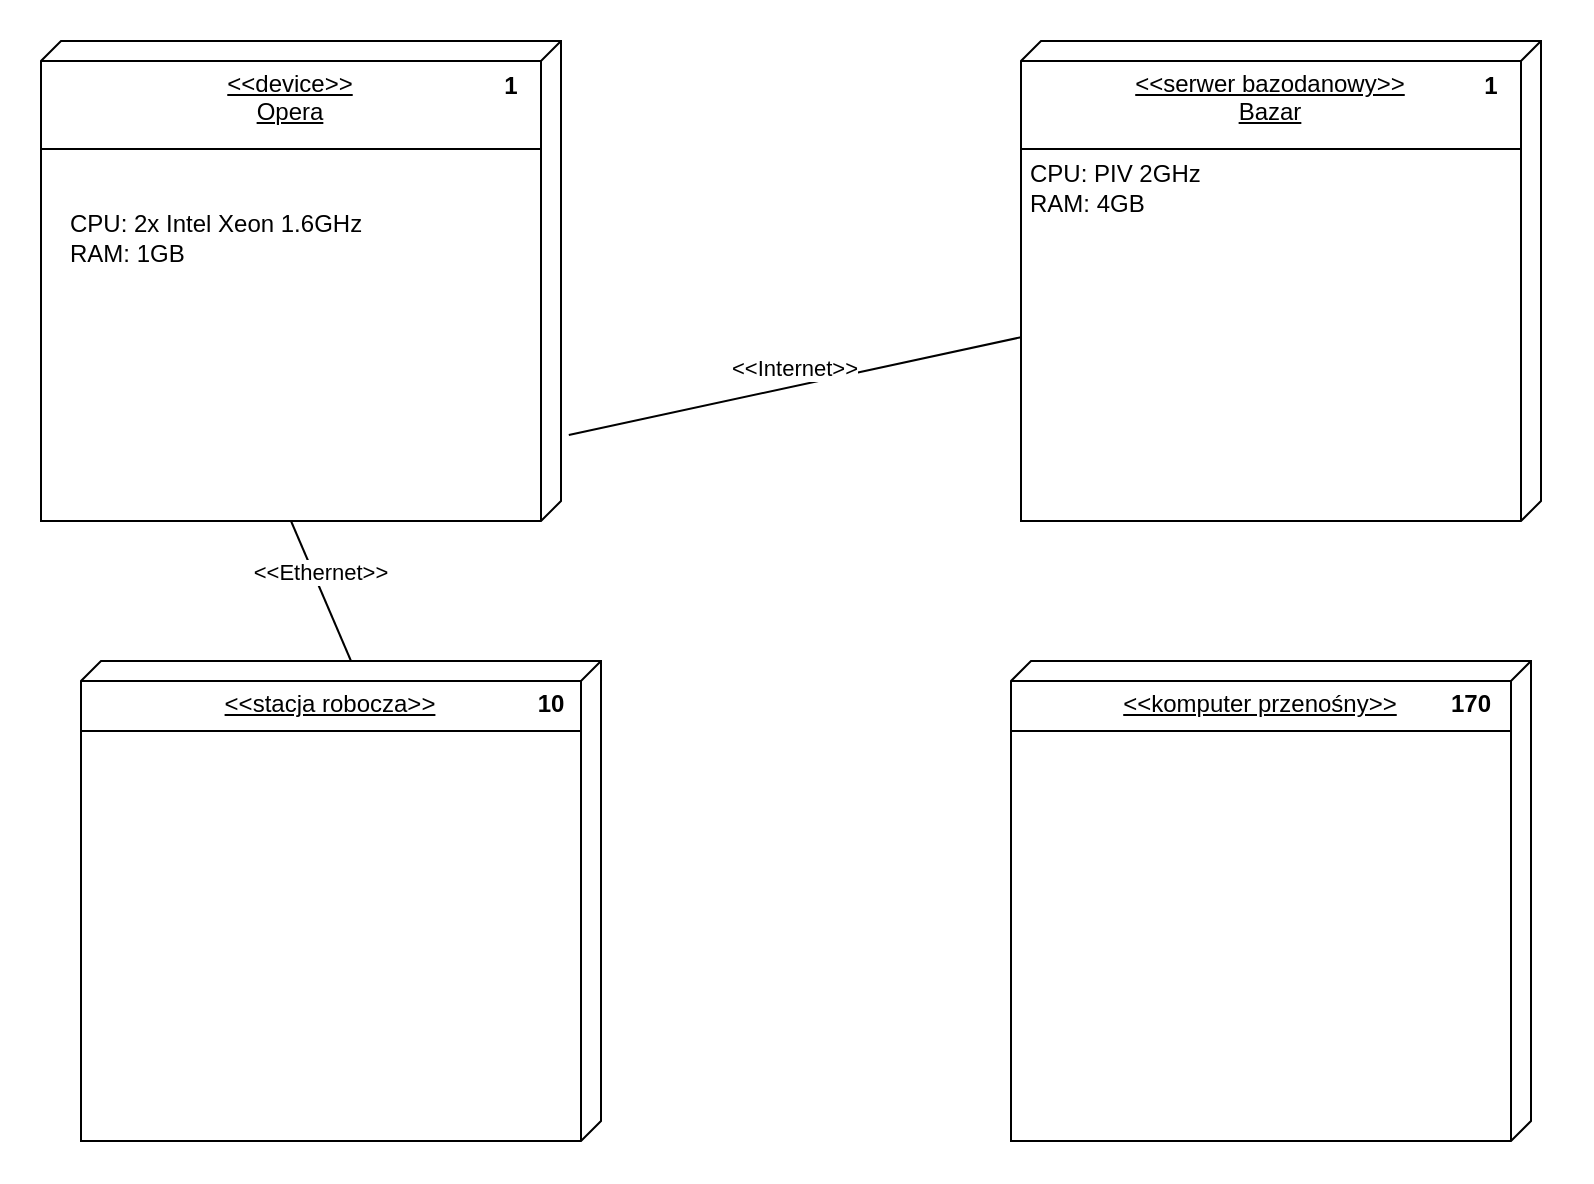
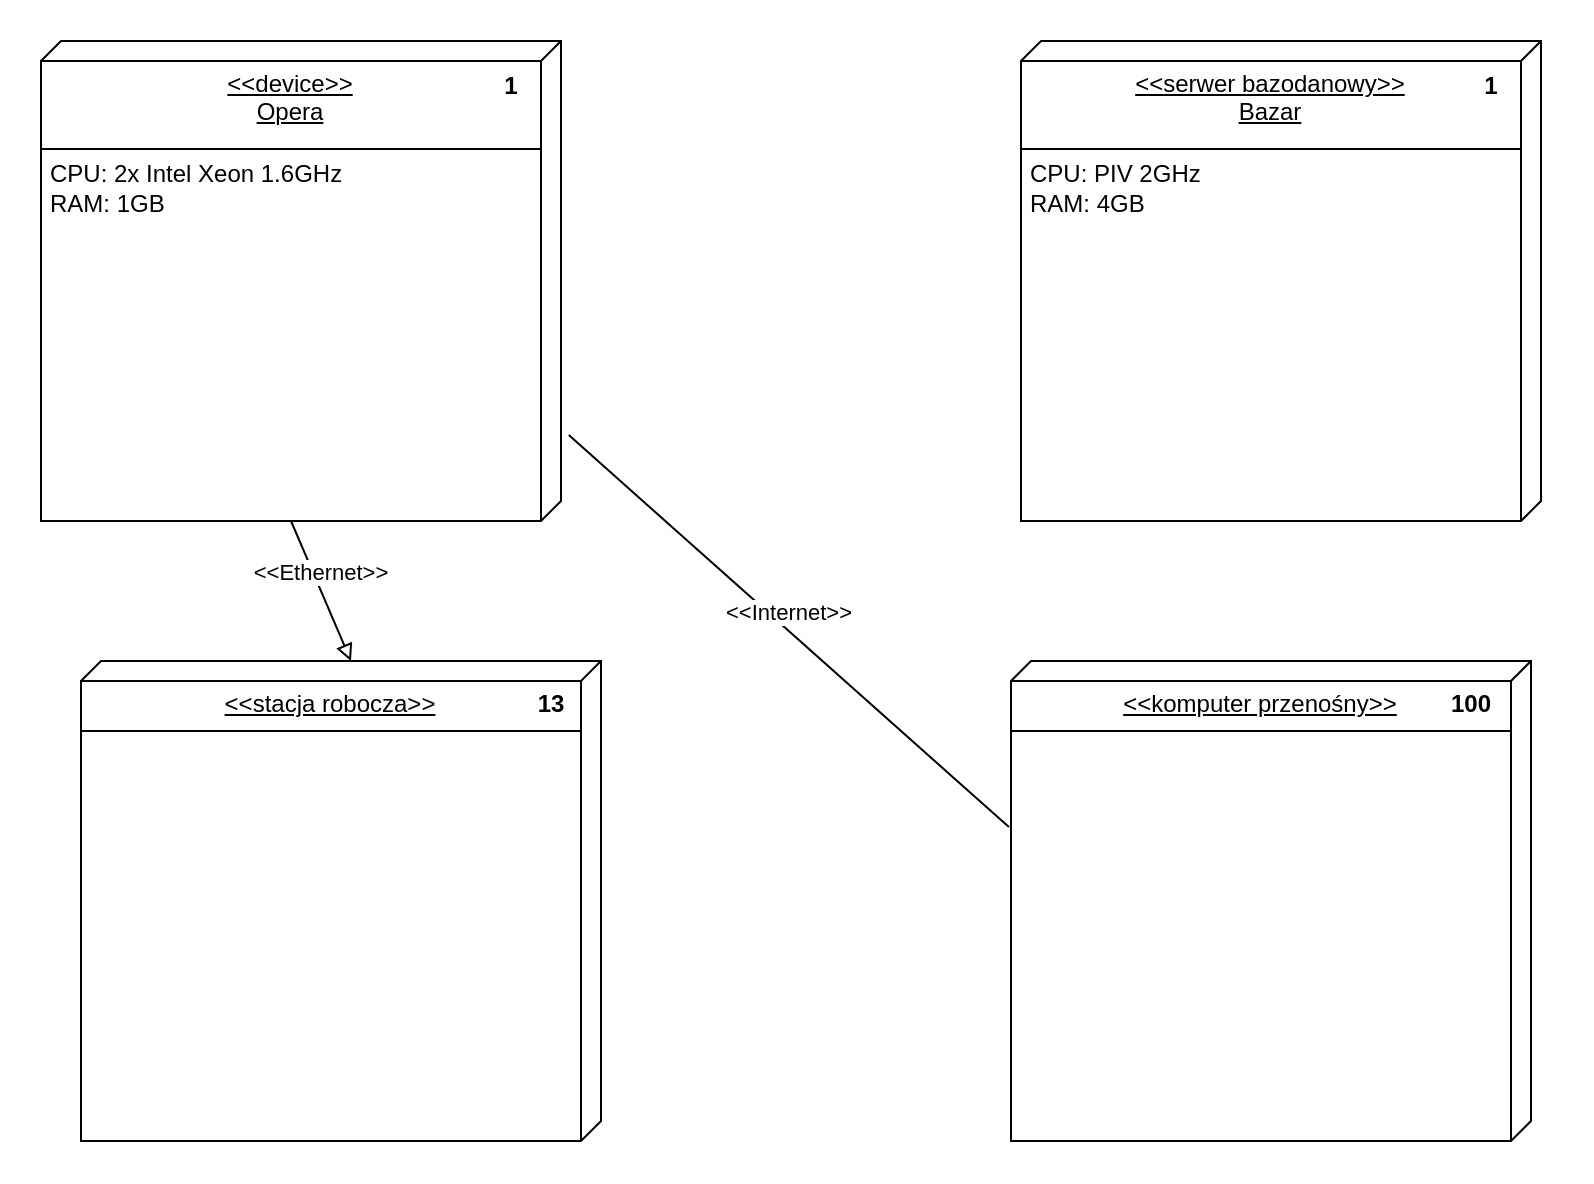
node "CPU: 2x Intel Xeon 1.6GHz RAM: 1GB": moved (241, 239) -> (221, 189)
edge "<<device>> Opera" -- "<<serwer bazodanowy>> Bazar": now "<<device>> Opera" -- "<<komputer przenośny>>"
edge "<<device>> Opera" -- "<<stacja robocza>>": arrowhead none -> block
node "10": label "10" -> "13"
node "170": label "170" -> "100"
